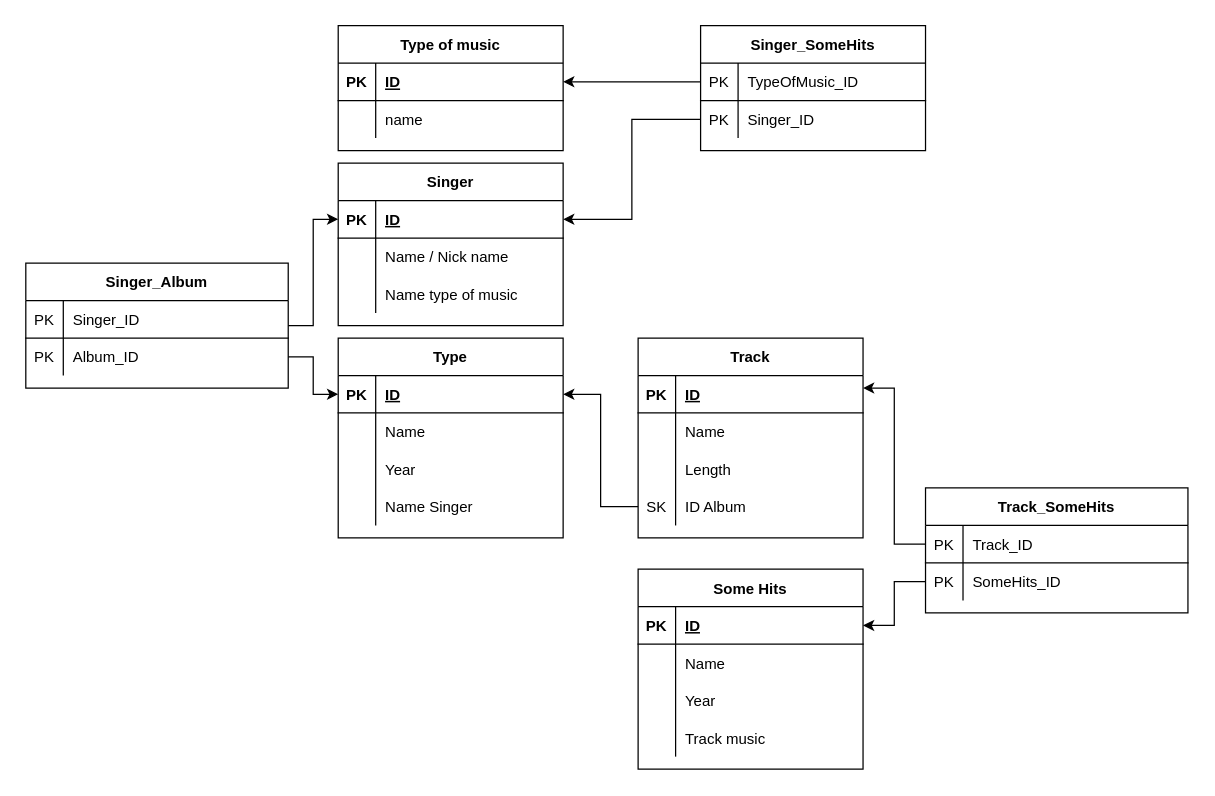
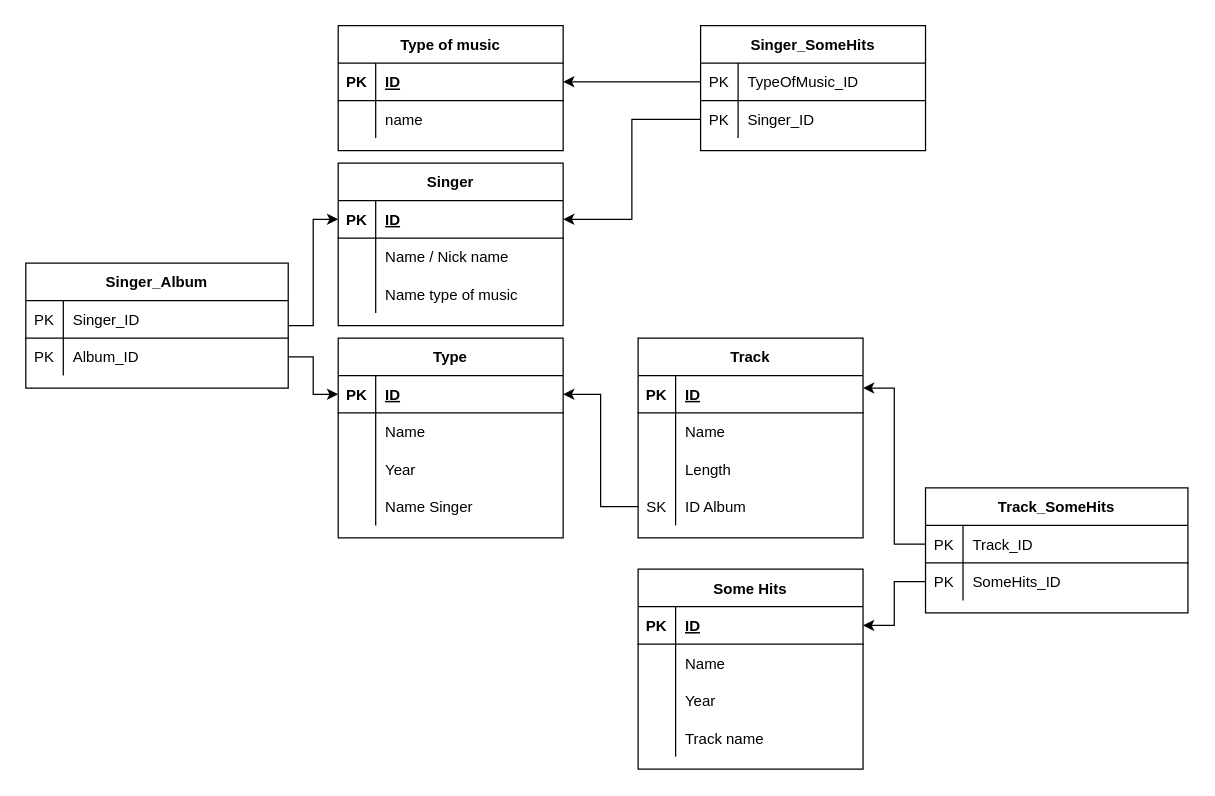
node "Track music": label "Track music" -> "Track name"
